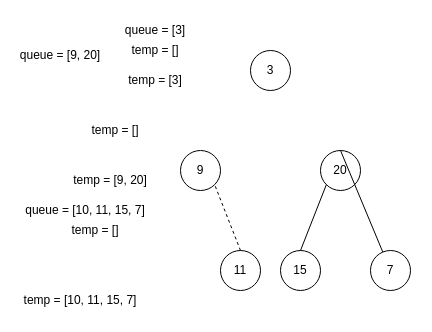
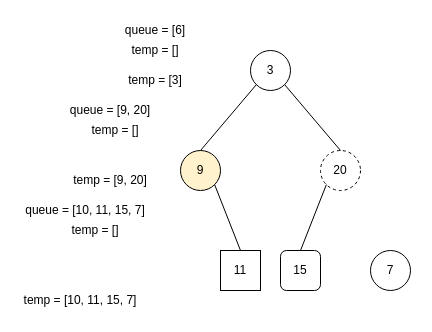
node "queue = [3]": label "queue = [3]" -> "queue = [6]"
node "queue = [9, 20]": moved (61, 56) -> (111, 111)
edge "3" -- "9": added
node "9": fillcolor #ffffff -> #fff2cc
node "20": style solid -> dashed
edge "20" -- "7": now "20" -- "3"
edge "9" -- "11": style dashed -> solid
node "11": shape ellipse -> rectangle
node "15": shape ellipse -> rounded rectangle
